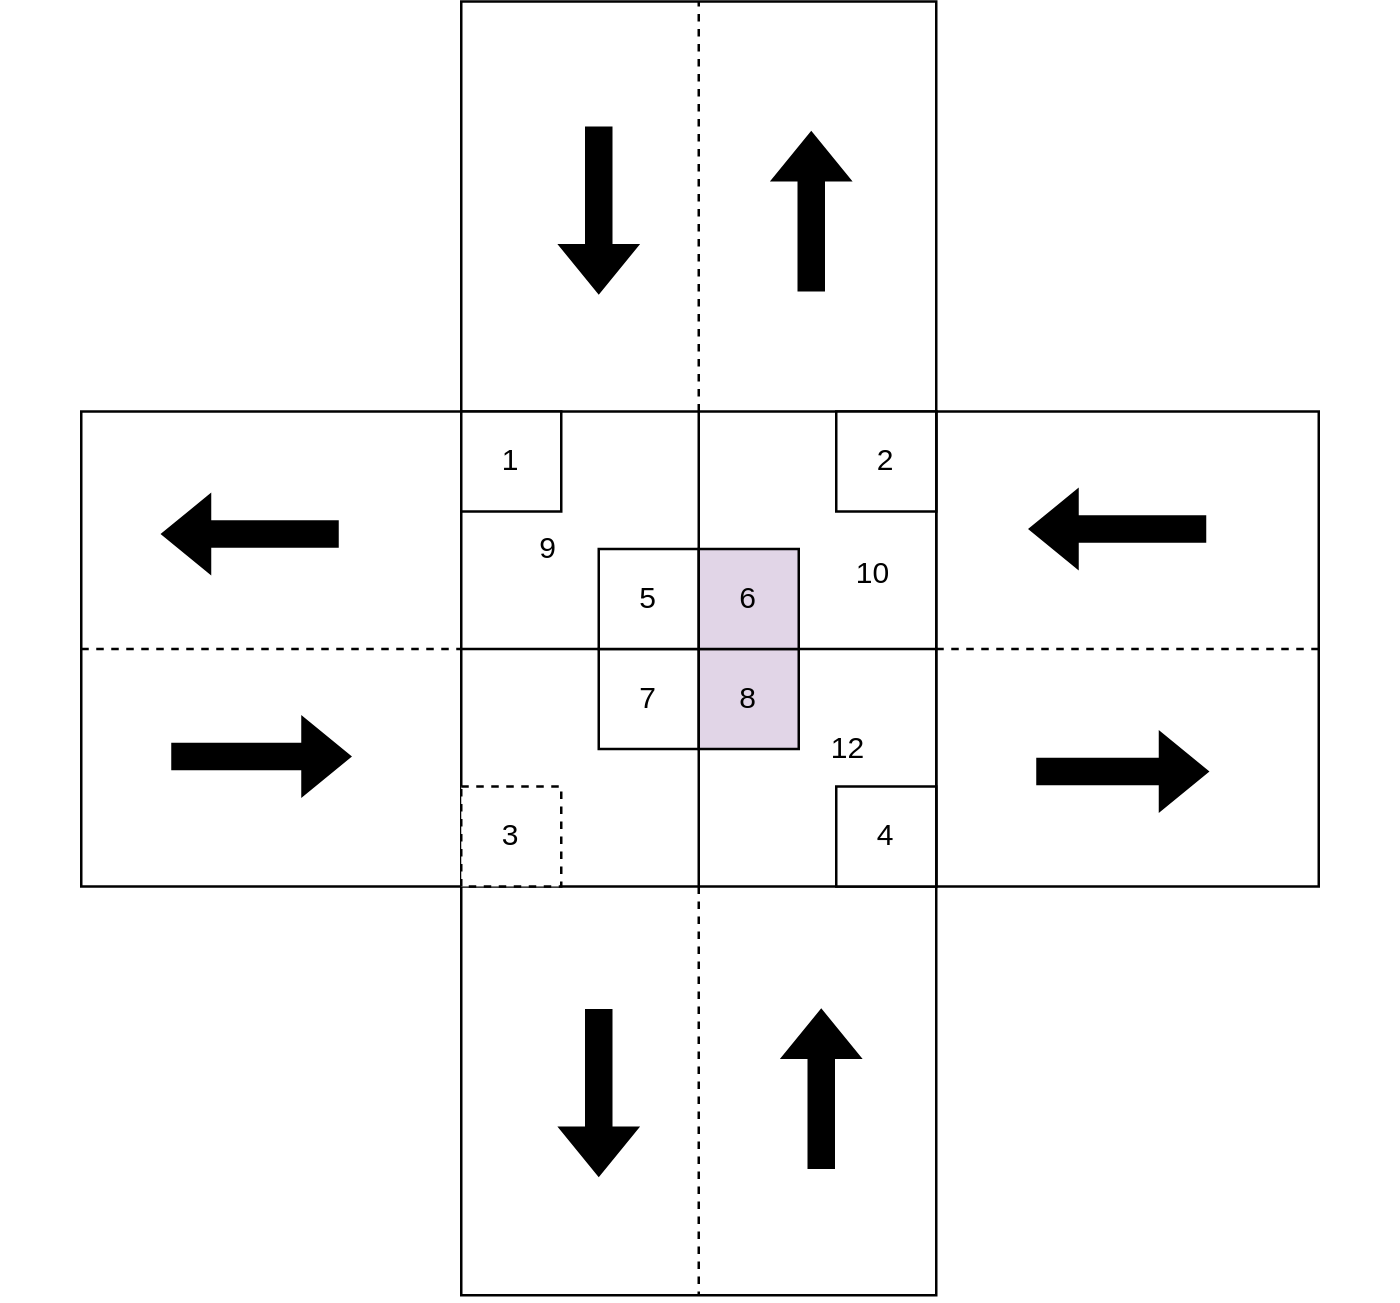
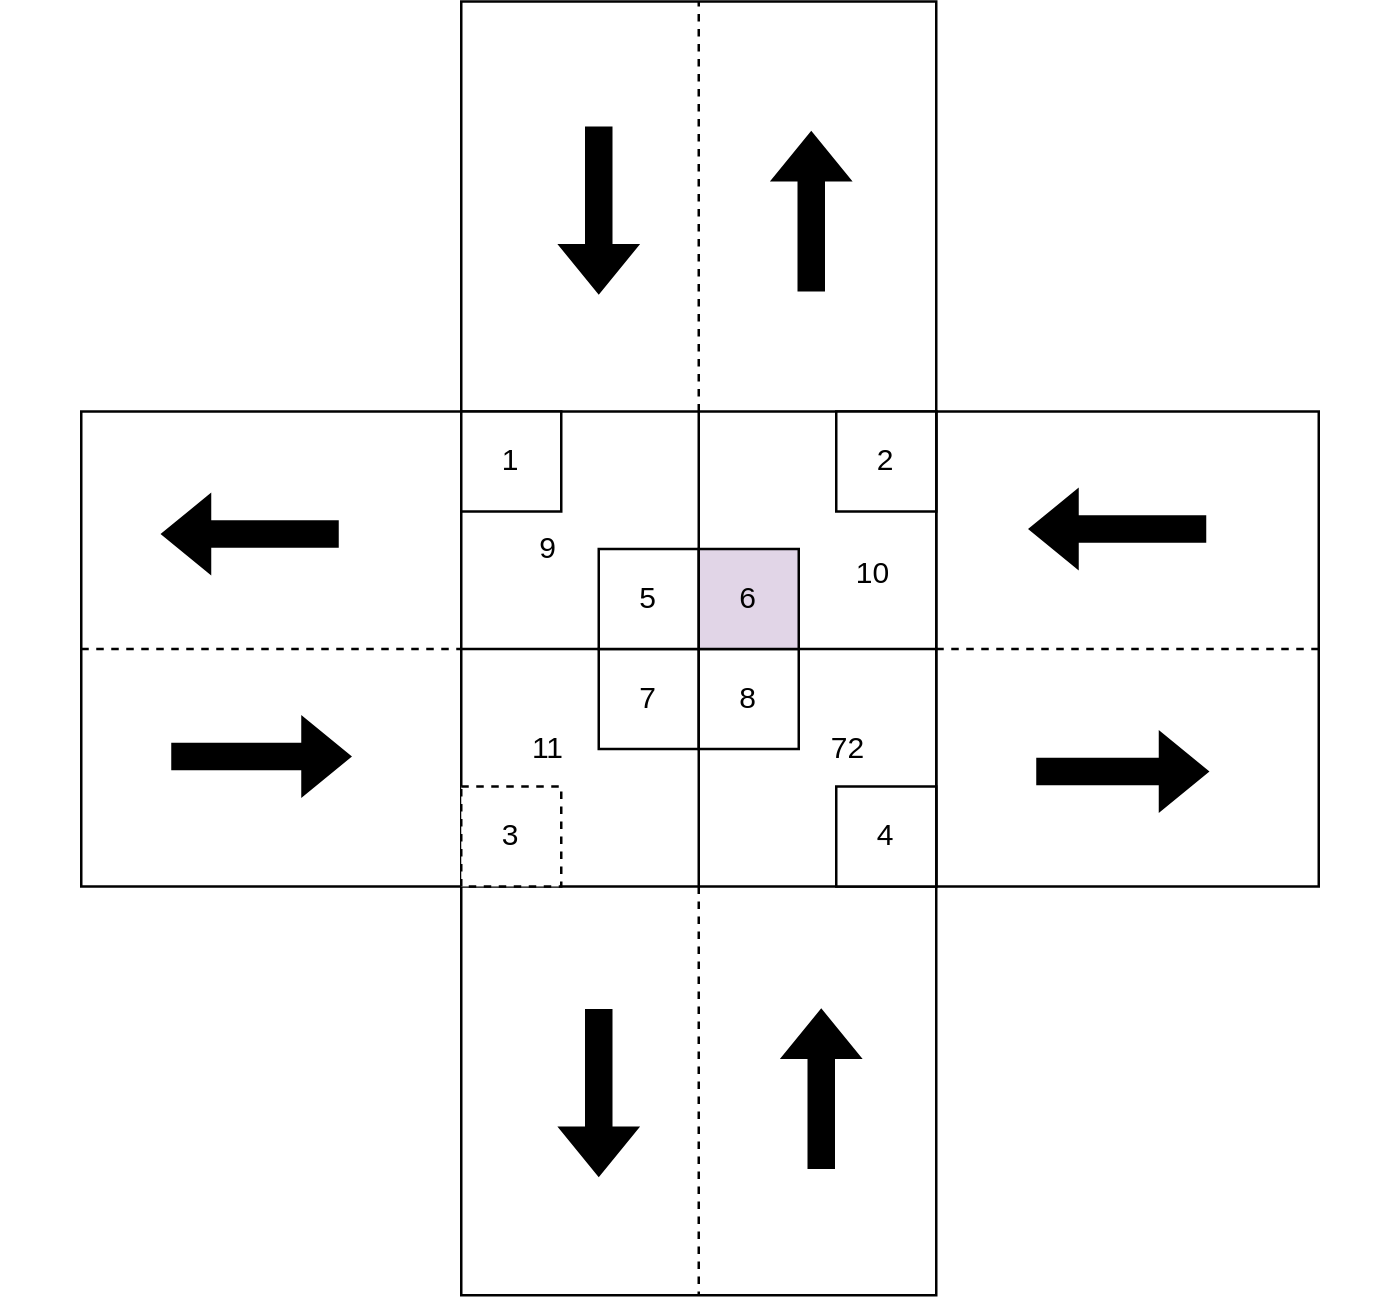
node "8": fillcolor #e1d5e7 -> #ffffff
node "11": added
node "12": label "12" -> "72"
